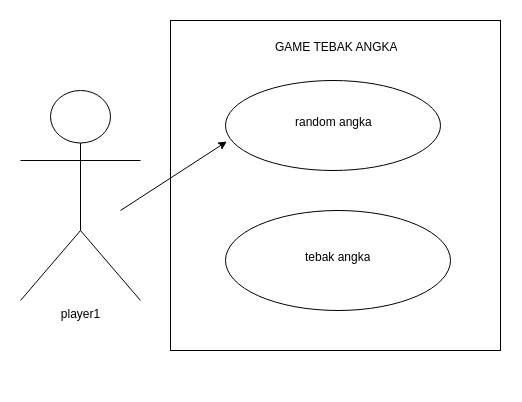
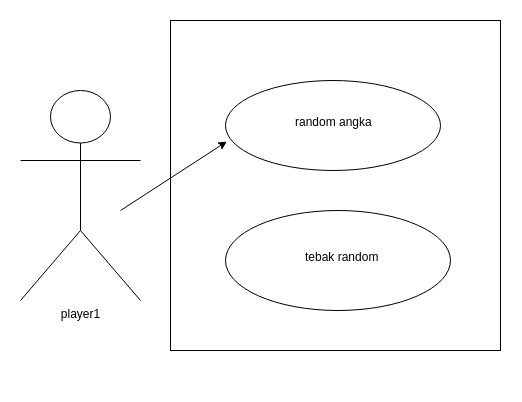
node "GAME TEBAK ANGKA": removed
node "tebak angka": label "tebak angka" -> "tebak random"
